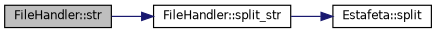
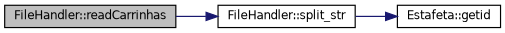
node "FileHandler::str": label "FileHandler::str" -> "FileHandler::readCarrinhas"
node "Estafeta::split": label "Estafeta::split" -> "Estafeta::getid"
